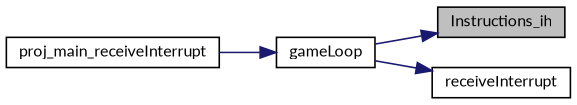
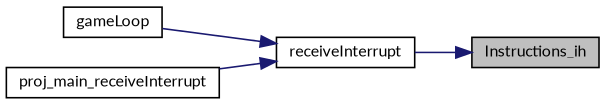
edge "gameLoop" -> "Instructions_ih": now "receiveInterrupt" -> "Instructions_ih"
edge "proj_main_receiveInterrupt" -> "gameLoop": now "proj_main_receiveInterrupt" -> "receiveInterrupt"
